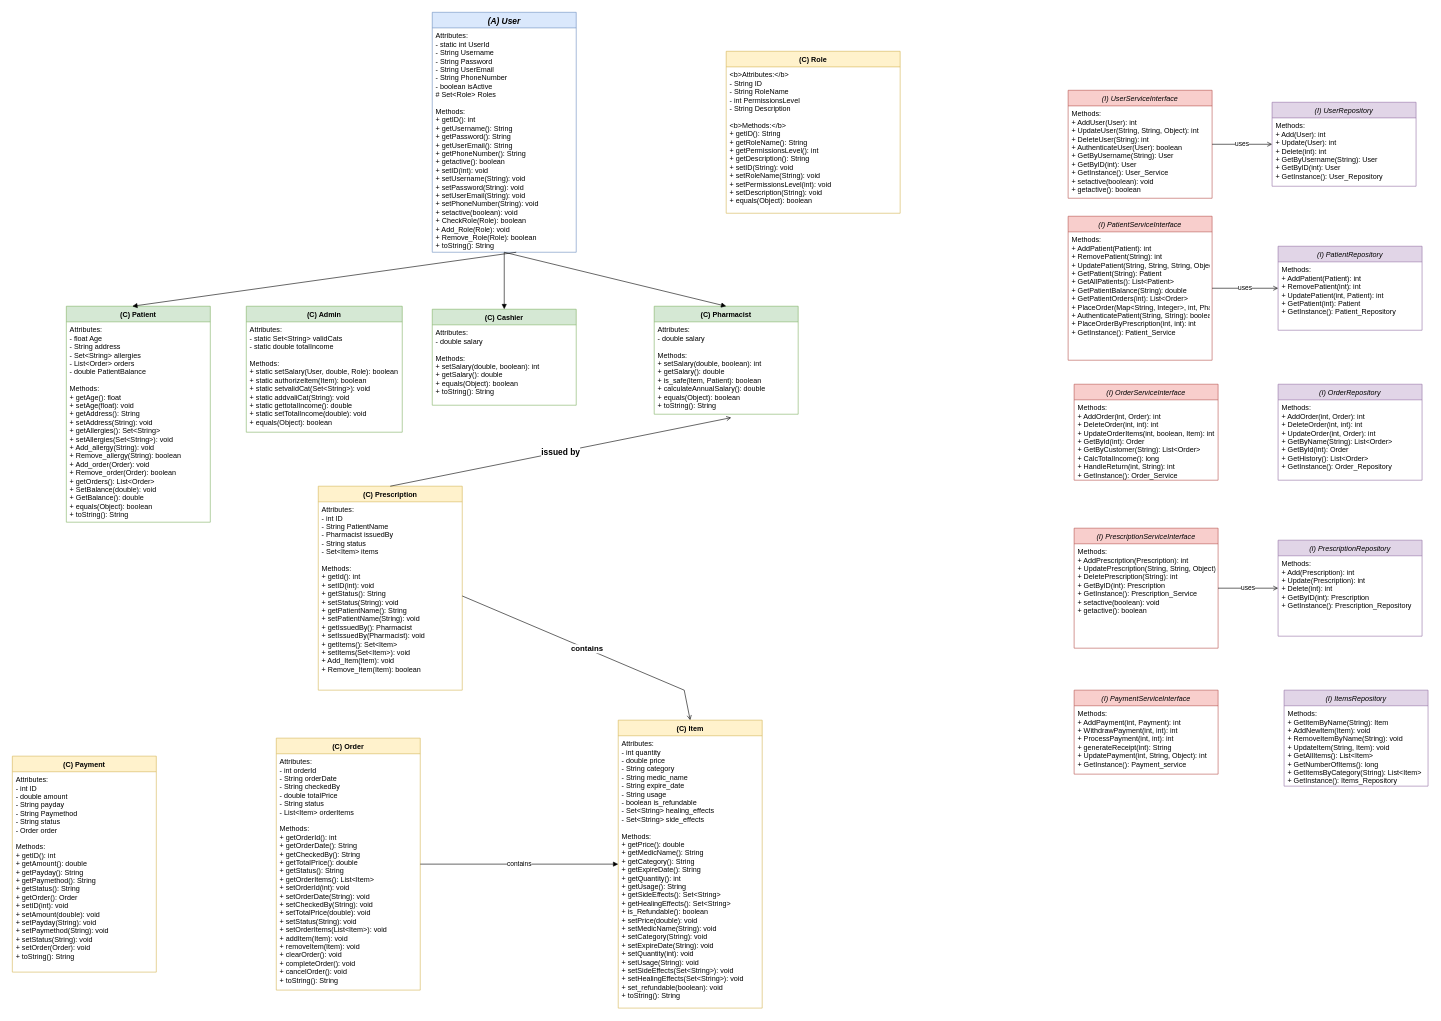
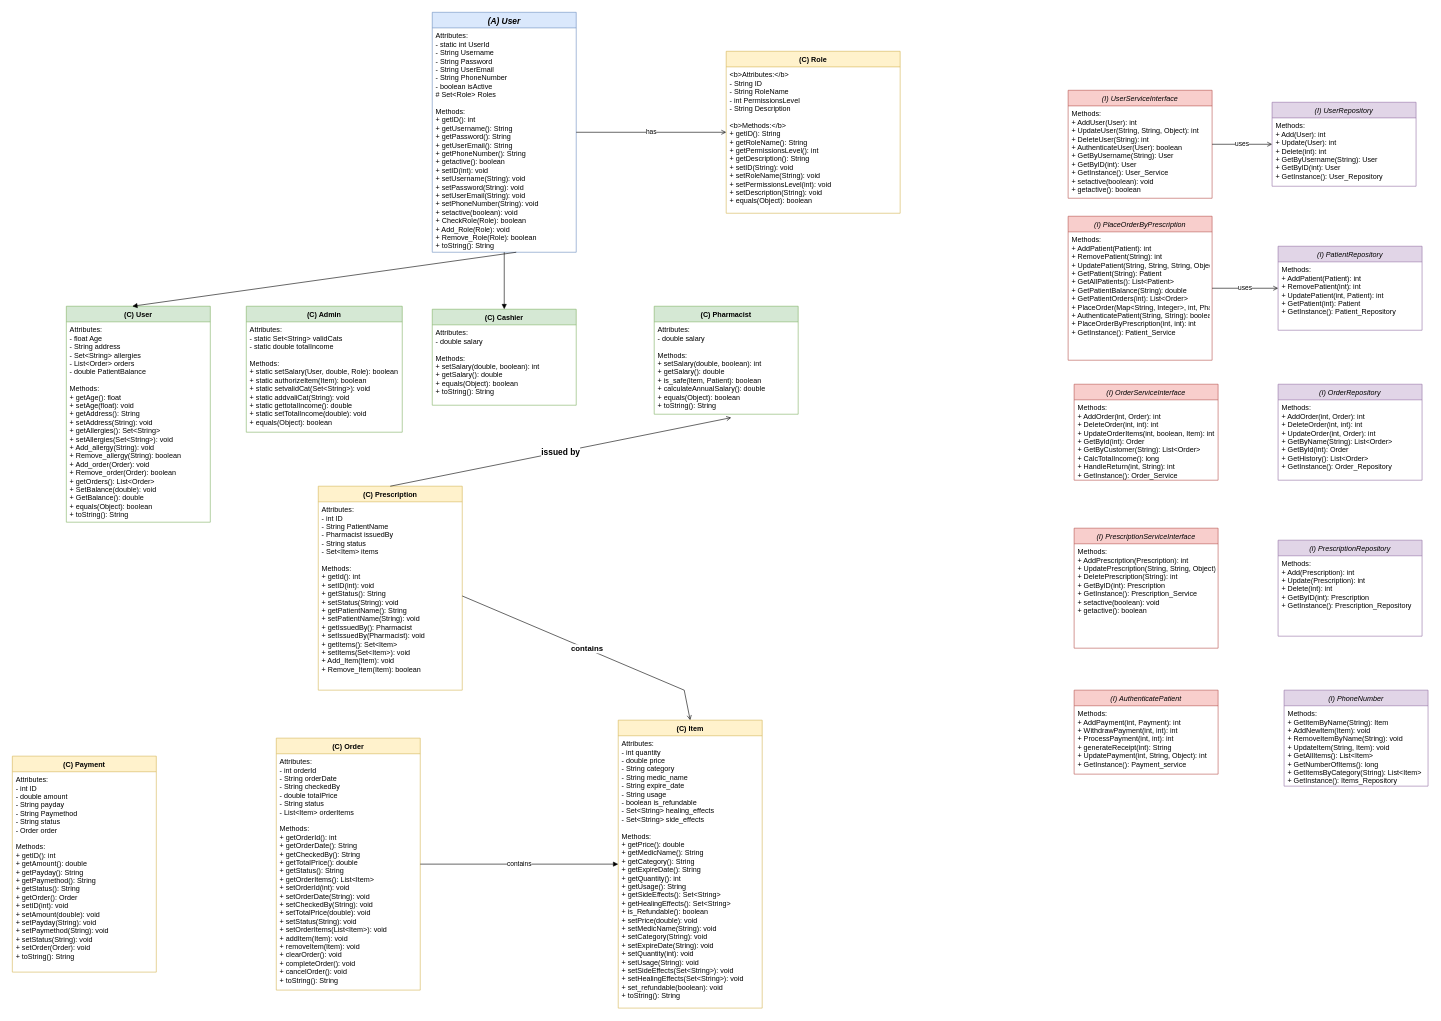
edge "(A) User" -> "(C) Role": added, label "has"
node "(I) PatientServiceInterface": label "(I) PatientServiceInterface" -> "(I) PlaceOrderByPrescription"
edge "(A) User" -> "(C) Pharmacist": removed
node "(C) Patient": label "(C) Patient" -> "(C) User"
edge "(I) PrescriptionServiceInterface" -> "(I) PrescriptionRepository": removed, label "uses"
node "(I) PaymentServiceInterface": label "(I) PaymentServiceInterface" -> "(I) AuthenticatePatient"
node "(I) ItemsRepository": label "(I) ItemsRepository" -> "(I) PhoneNumber"
